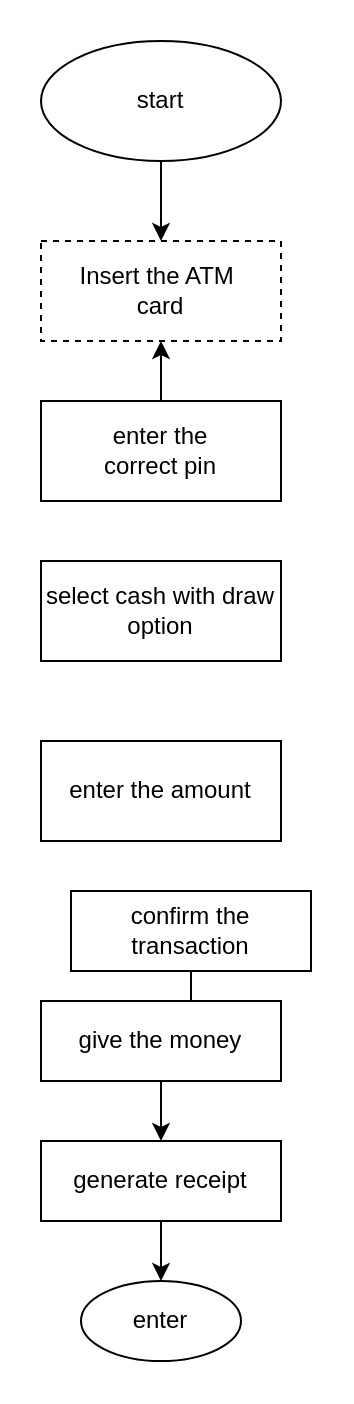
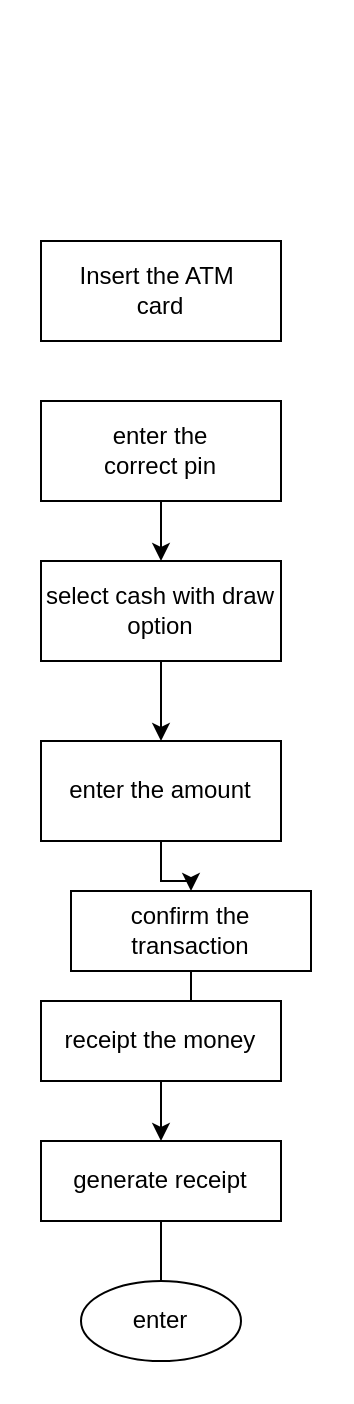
node "start": removed
edge "start" -> "Insert the ATM card": removed
node "Insert the ATM card": style dashed -> solid
edge "enter the correct pin" -> "Insert the ATM card": now "enter the correct pin" -> "select cash with draw option"
edge "select cash with draw option" -> "enter the amount": added
edge "enter the amount" -> "confirm the transaction": added
node "give the money": label "give the money" -> "receipt the money"
edge "generate receipt" -> "enter": arrowhead classic -> none
